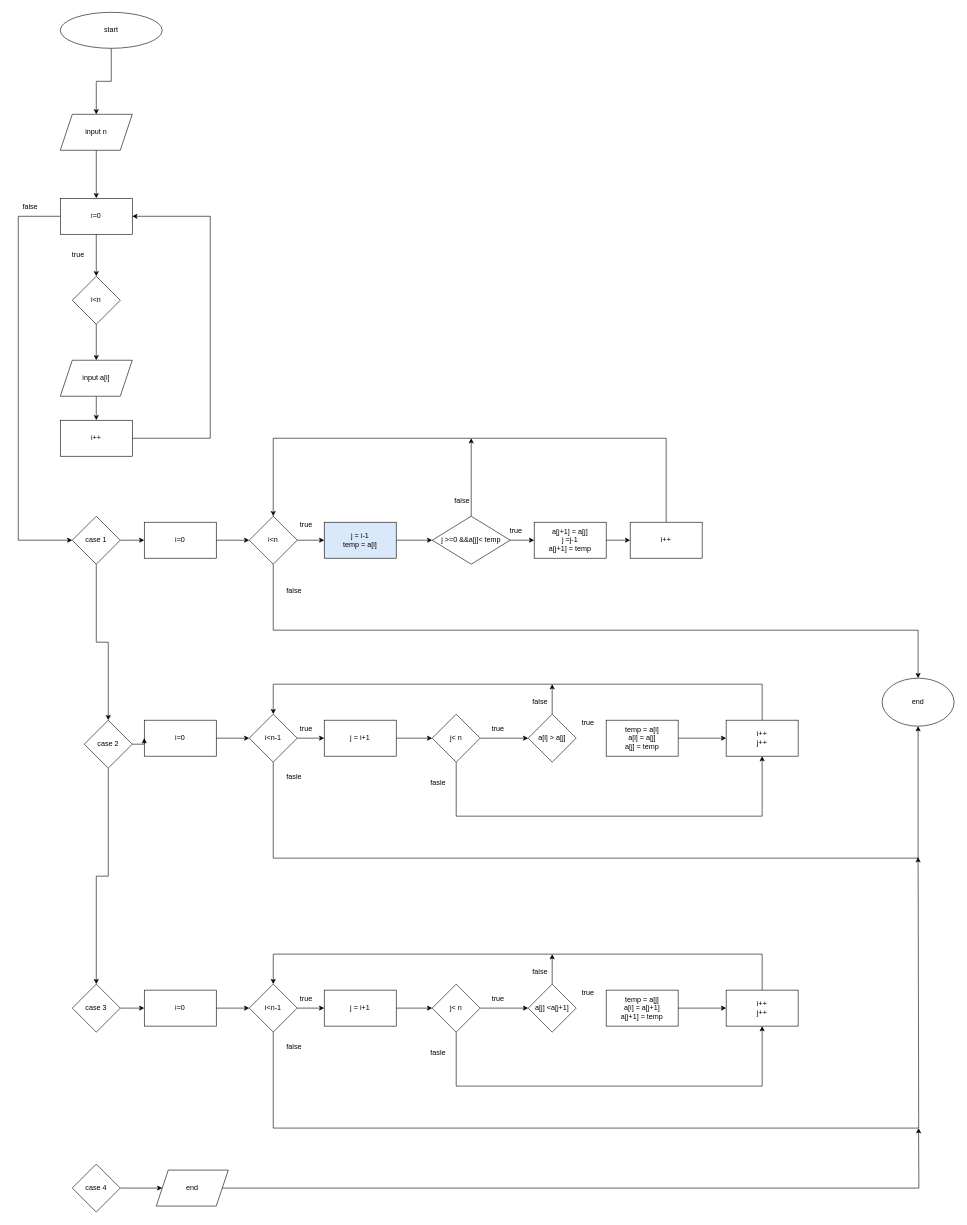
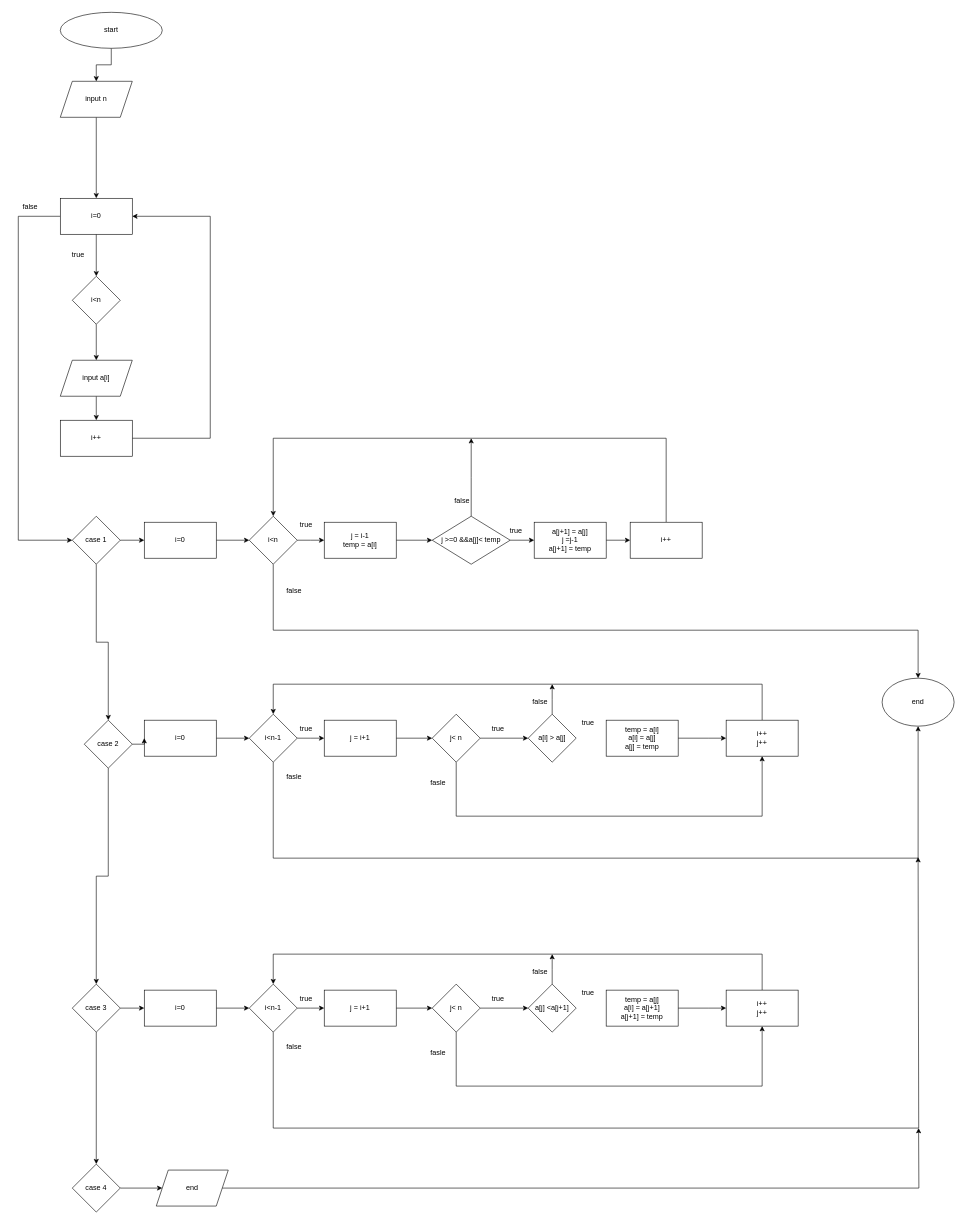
node "input n": moved (96, 132) -> (96, 99)
node "j = i-1 temp = a[i]": fillcolor #dae8fc -> #ffffff
edge "case 3" -> "case 4": added
